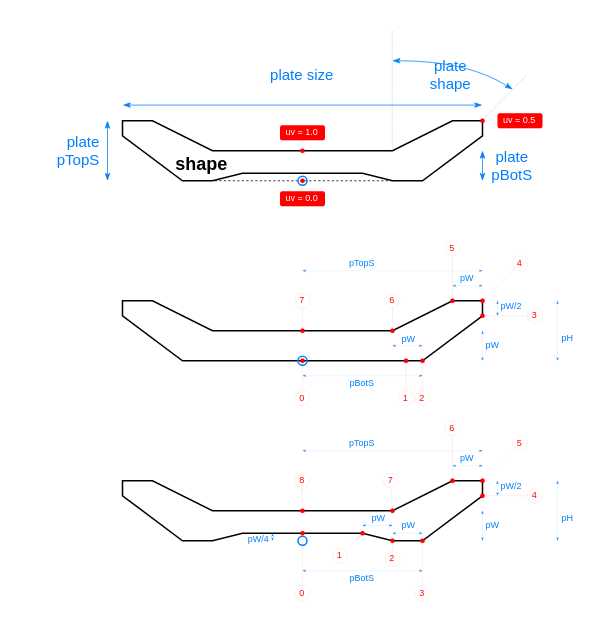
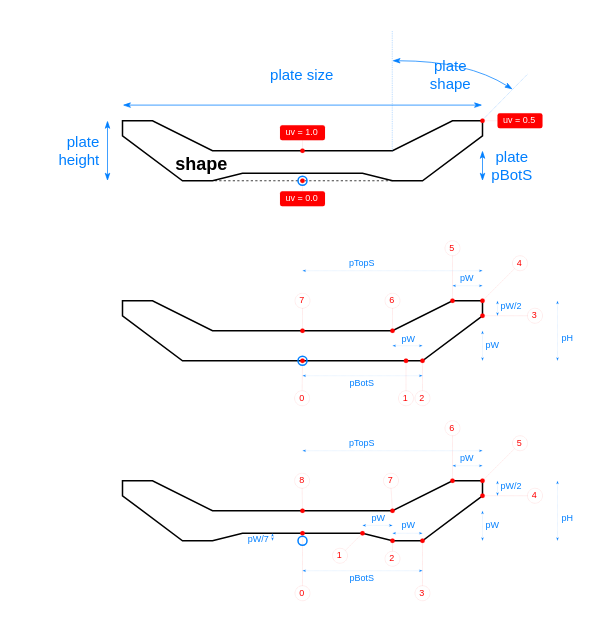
node "plate pTopS": label "plate pTopS" -> "plate height"
node "pW/4": label "pW/4" -> "pW/7"
